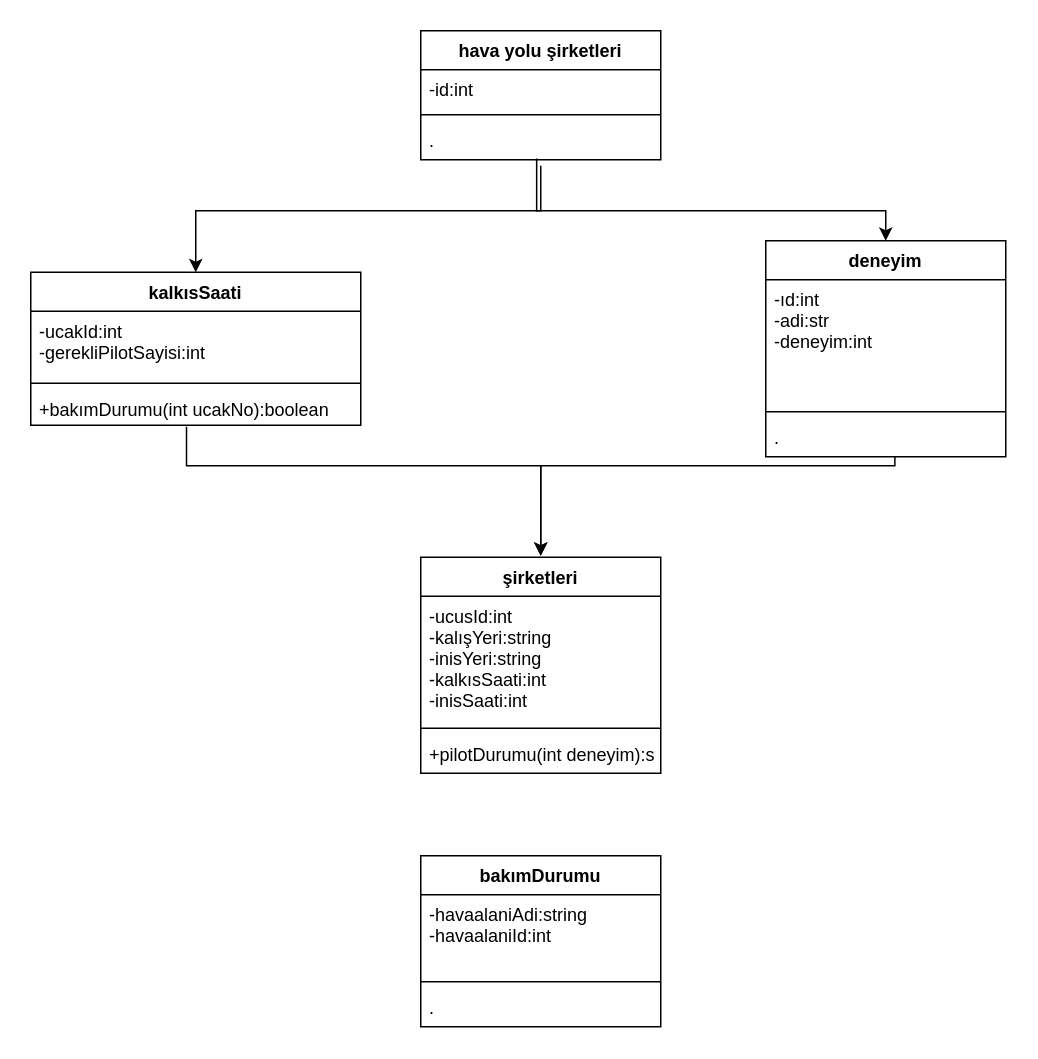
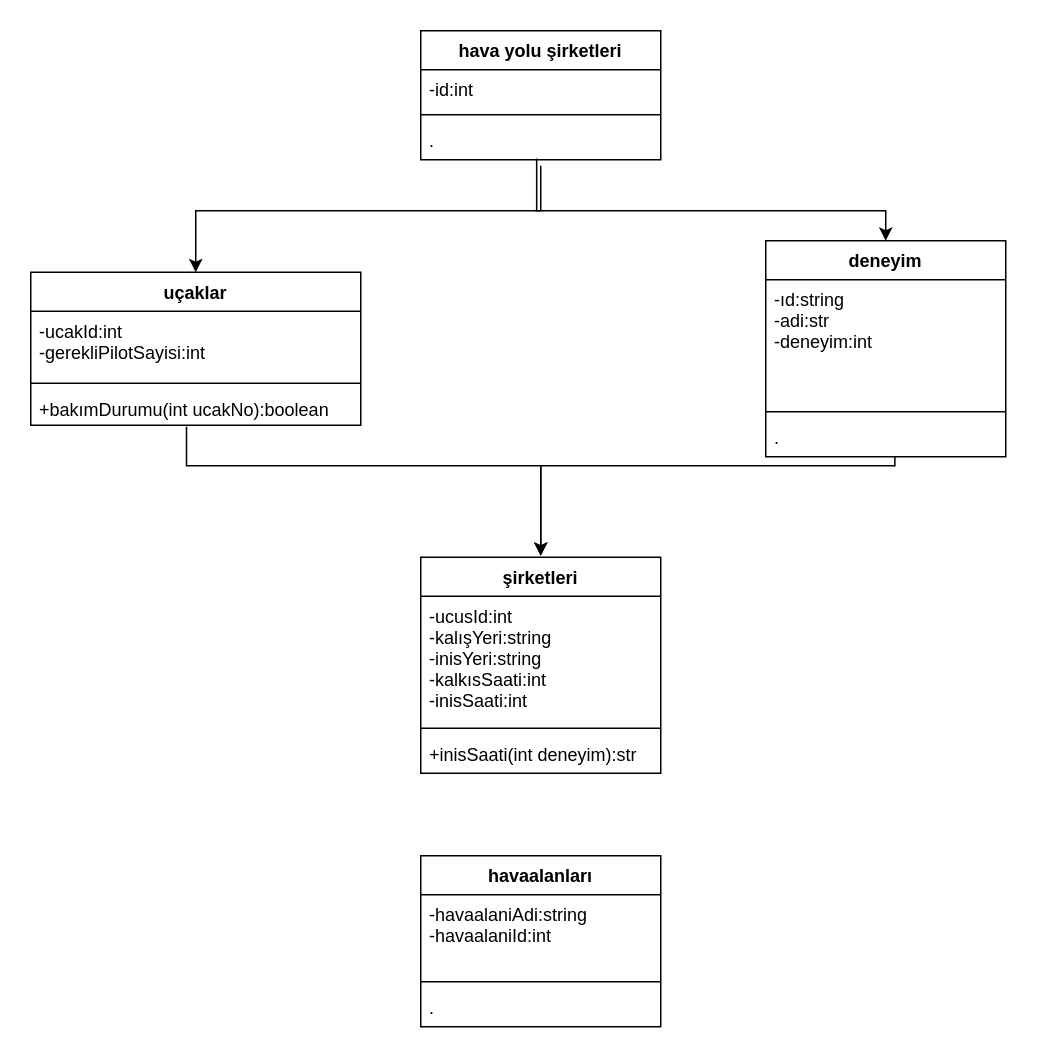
node "kalkısSaati": label "kalkısSaati" -> "uçaklar"
node "-ıd:int -adi:str -deneyim:int": label "-ıd:int -adi:str -deneyim:int" -> "-ıd:string -adi:str -deneyim:int"
node "+pilotDurumu(int deneyim):str": label "+pilotDurumu(int deneyim):str" -> "+inisSaati(int deneyim):str"
node "bakımDurumu": label "bakımDurumu" -> "havaalanları"
